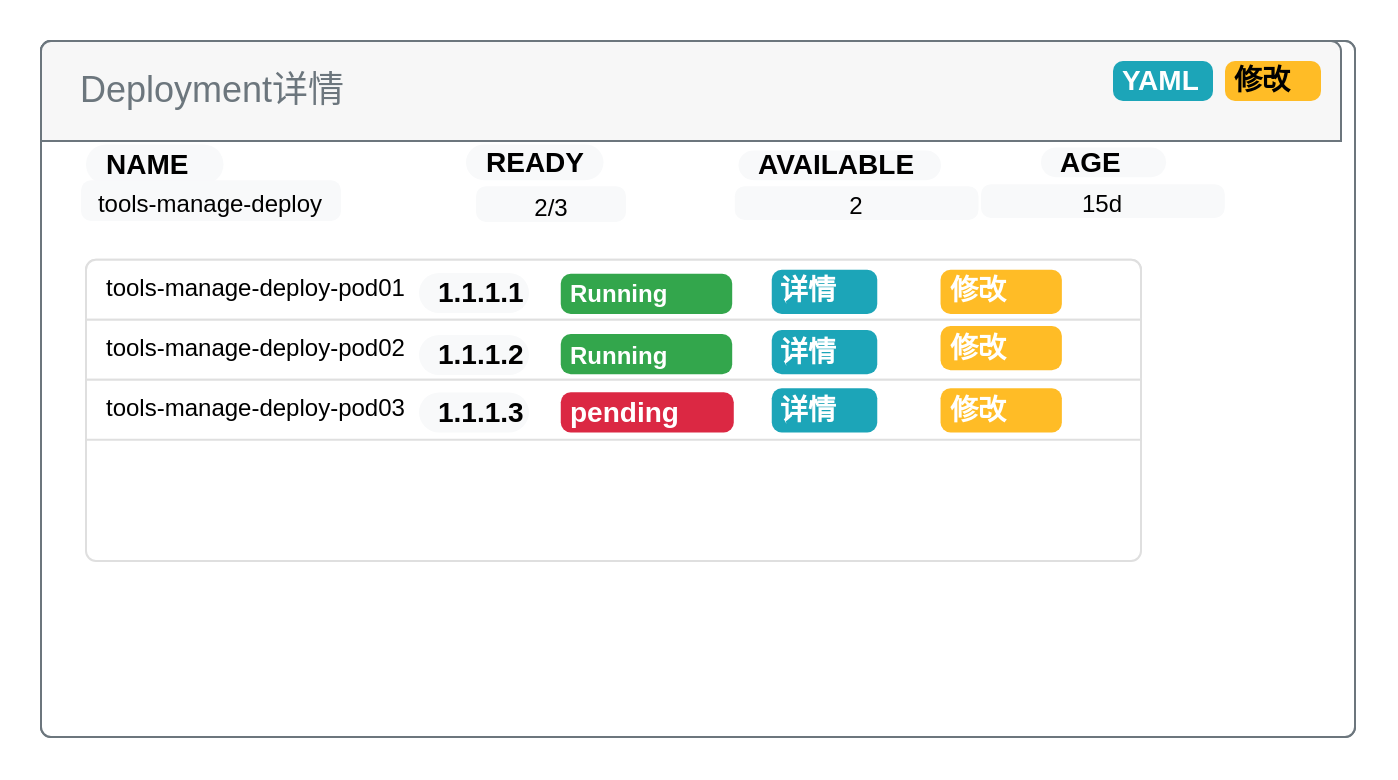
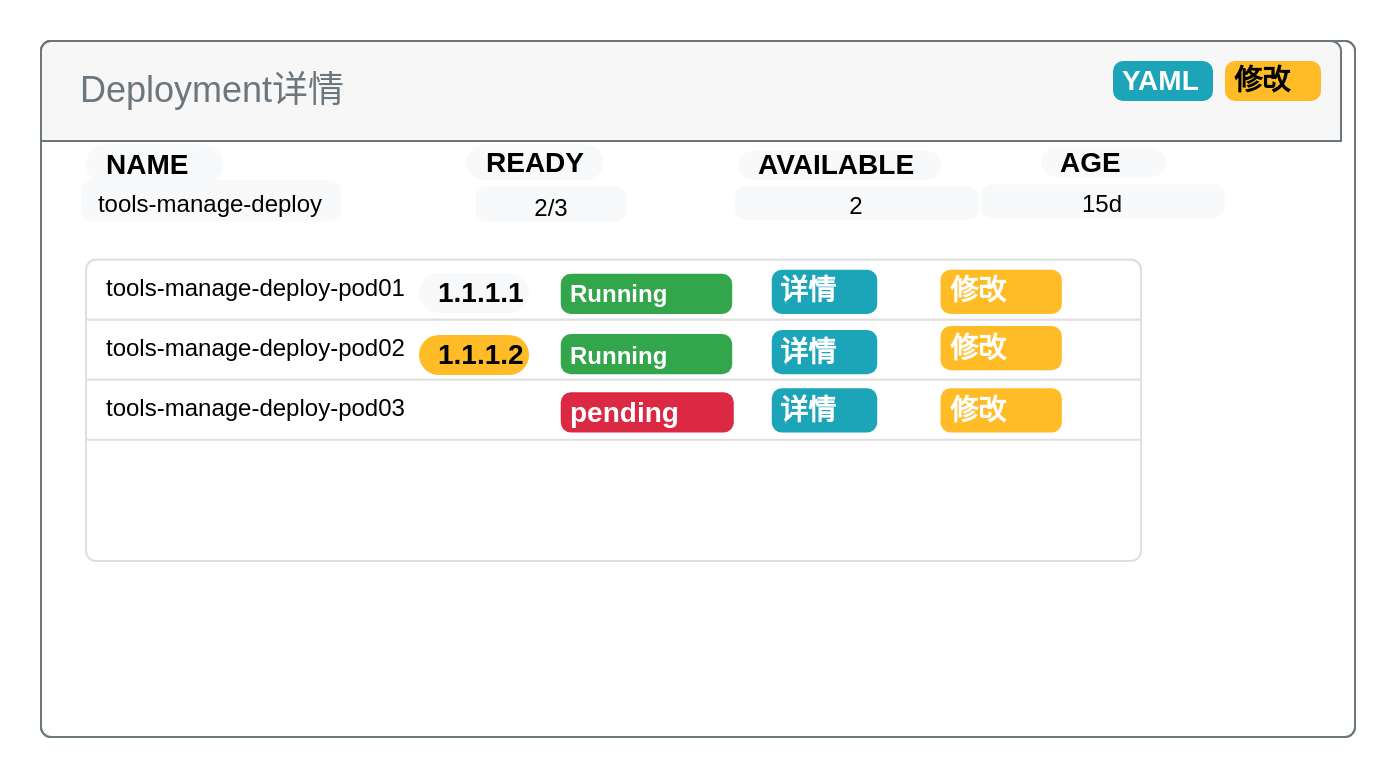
node "1.1.1.2": fillcolor #f8f9fa -> #ffbc26
node "1.1.1.3": removed
